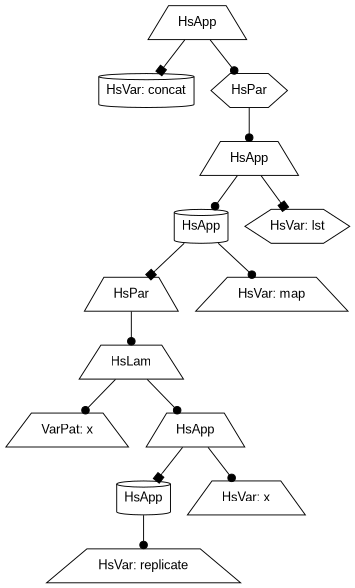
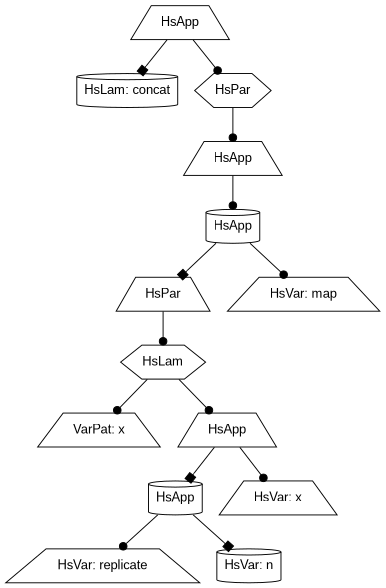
node "HsVar: concat": label "HsVar: concat" -> "HsLam: concat"
node "HsVar: lst": removed
node "HsLam": shape trapezium -> hexagon
node "HsVar: n": added
